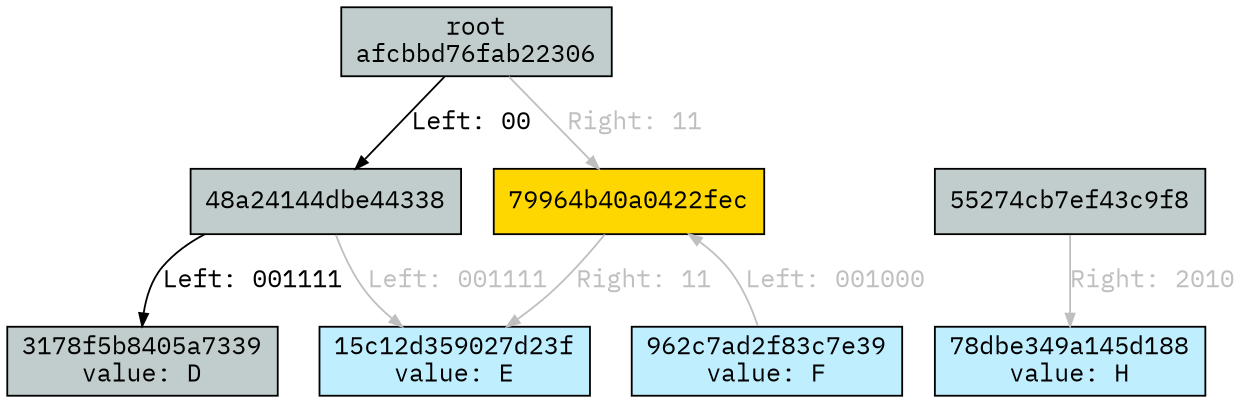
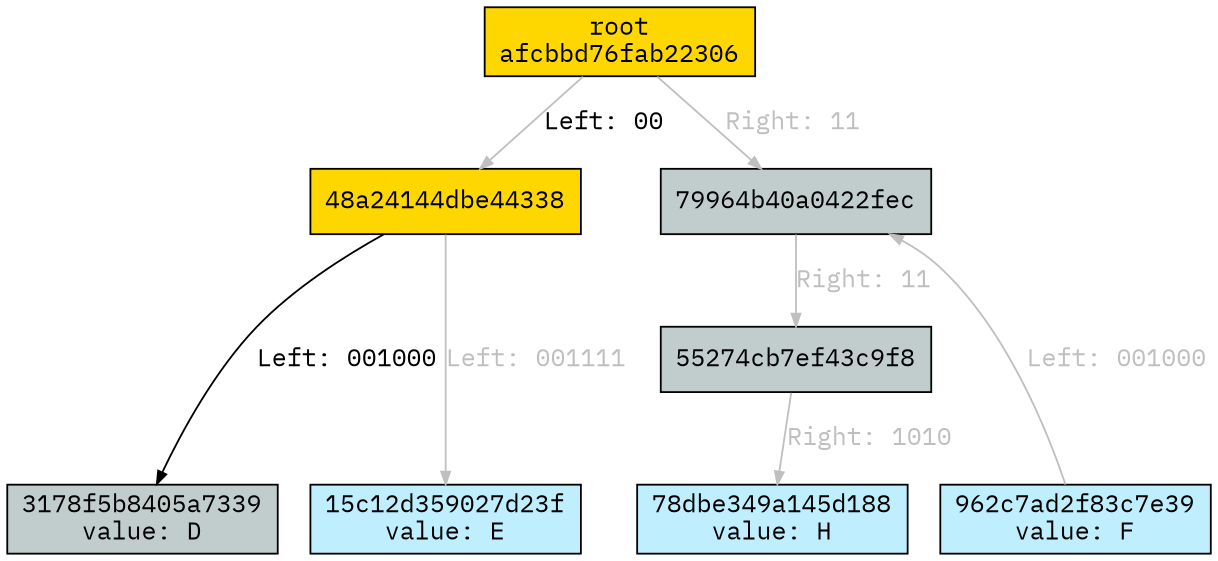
node "root afcbbd76fab22306": fillcolor azure3 -> gold1
edge "root afcbbd76fab22306" -> "48a24144dbe44338": color black -> gray75
node "48a24144dbe44338": fillcolor azure3 -> gold1
node "79964b40a0422fec": fillcolor gold1 -> azure3
edge "48a24144dbe44338" -> "3178f5b8405a7339 value: D": label "Left: 001111" -> "Left: 001000"
edge "79964b40a0422fec" -> "15c12d359027d23f value: E": now "79964b40a0422fec" -> "55274cb7ef43c9f8"
edge "55274cb7ef43c9f8" -> "78dbe349a145d188 value: H": label "Right: 2010" -> "Right: 1010"
